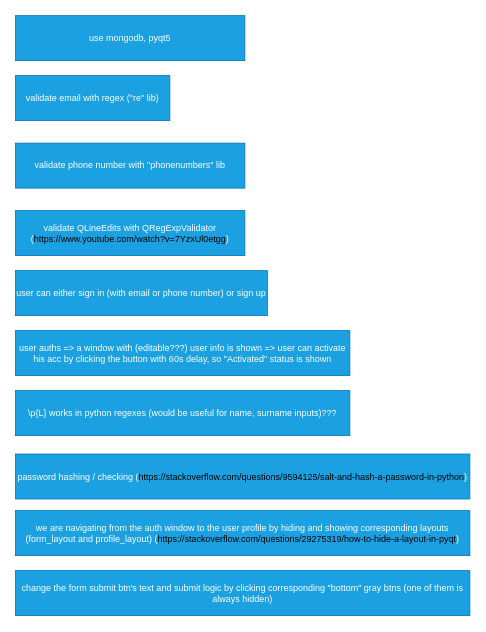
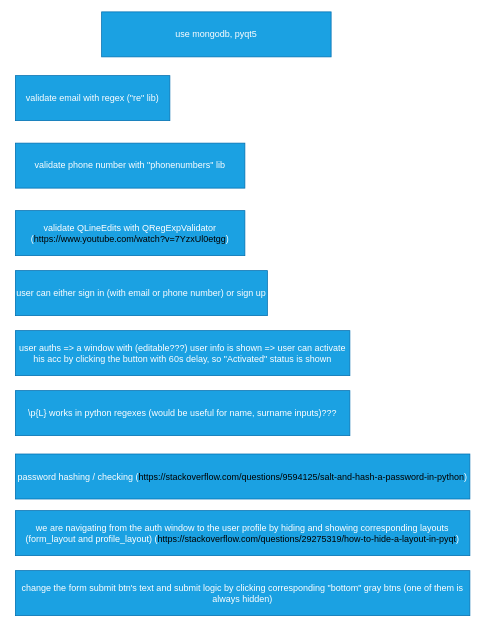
node "use mongodb, pyqt5": moved (130, 38) -> (216, 34)
